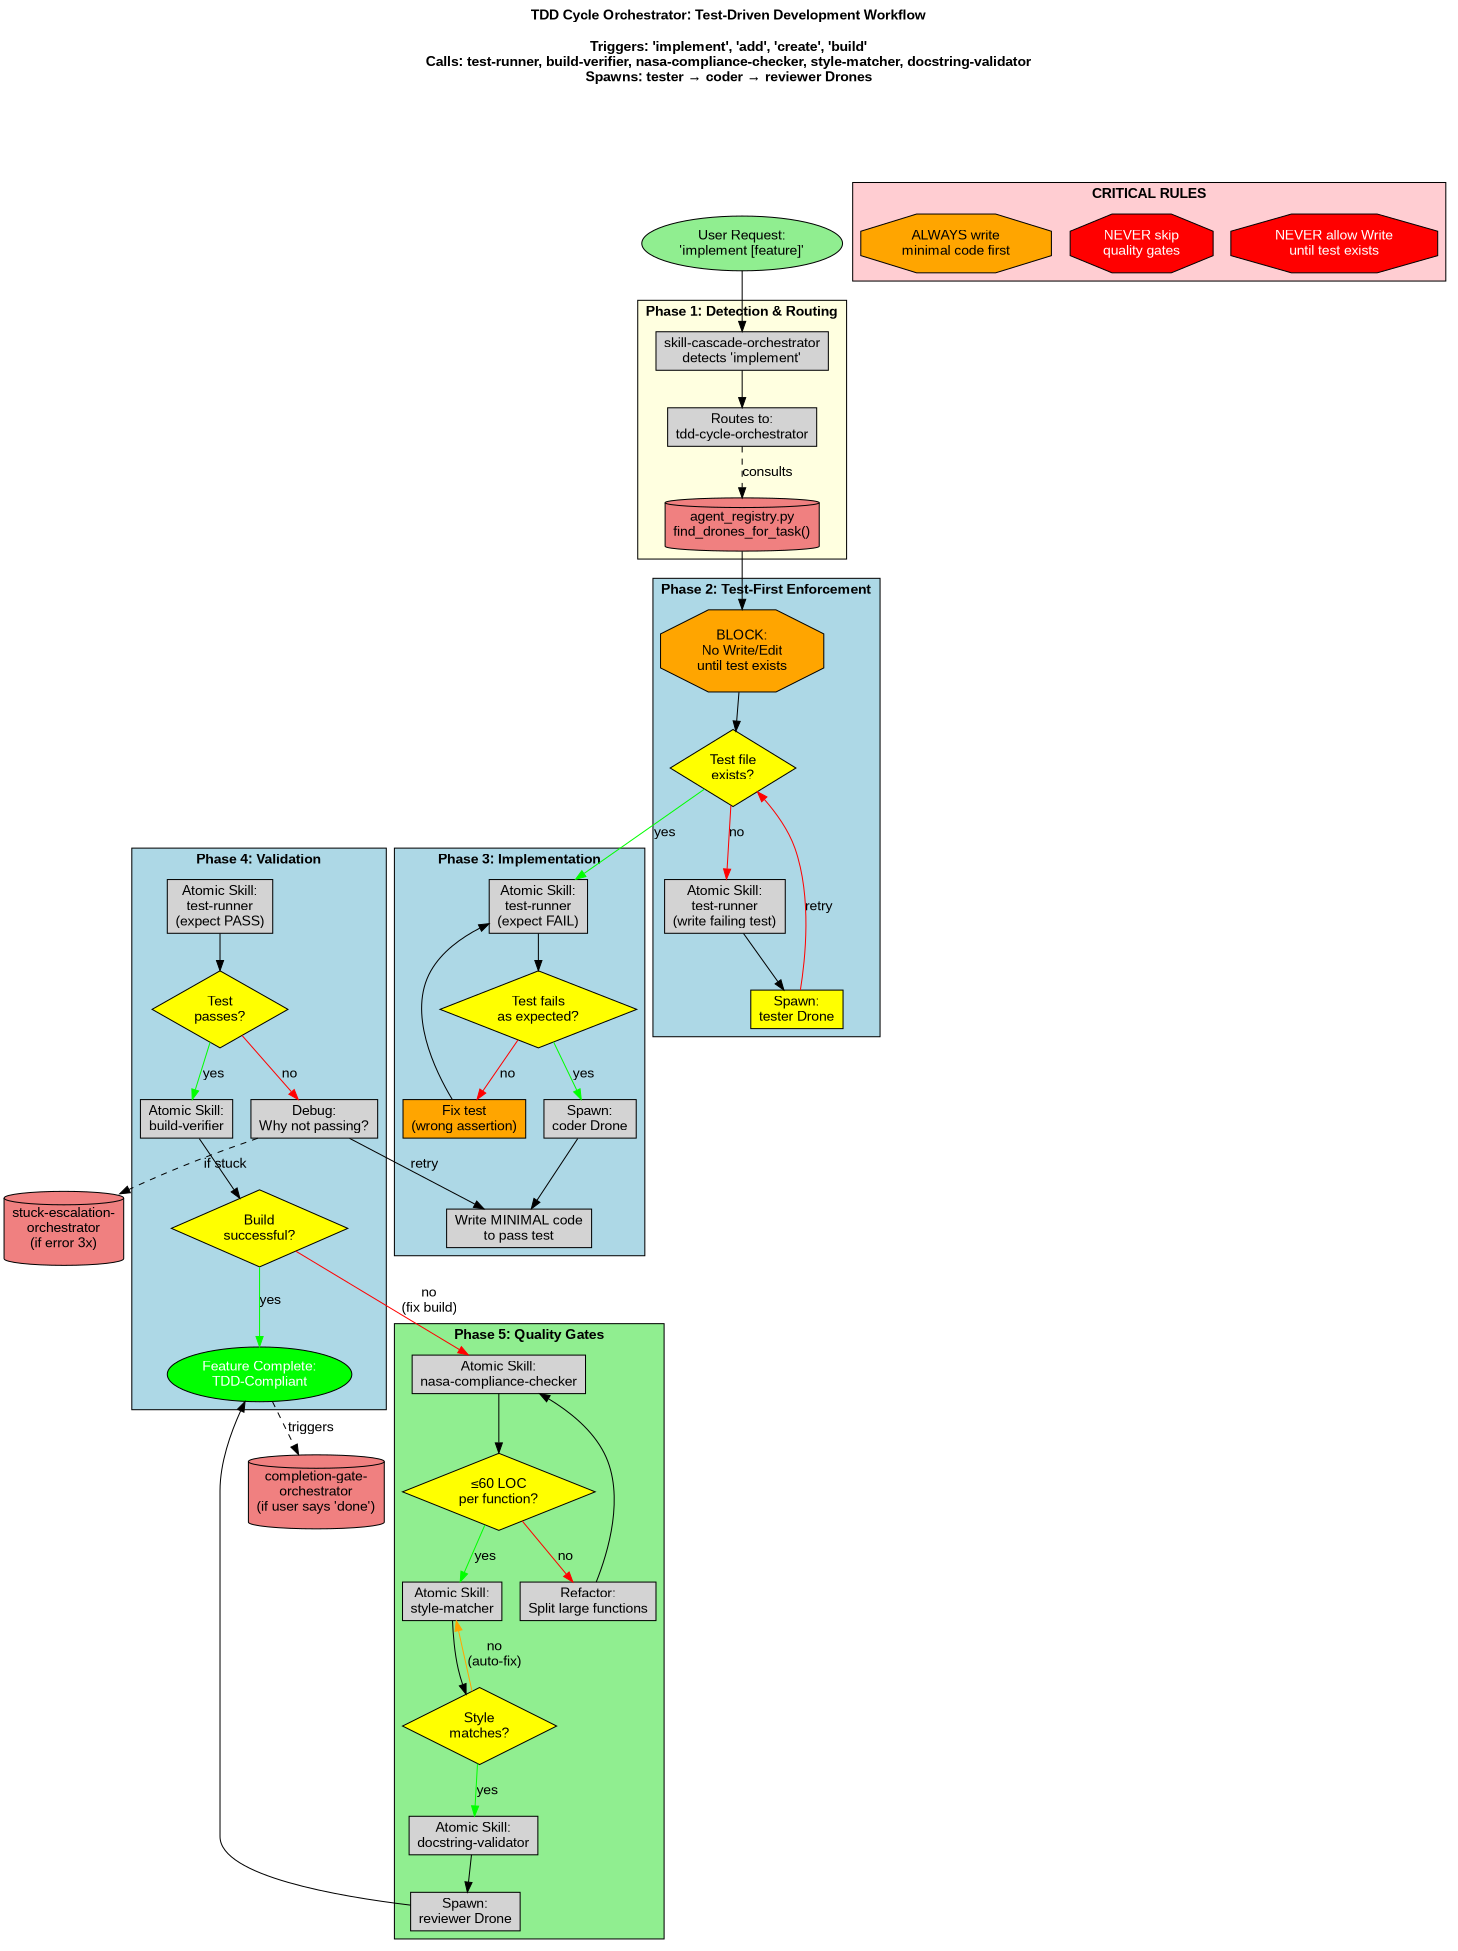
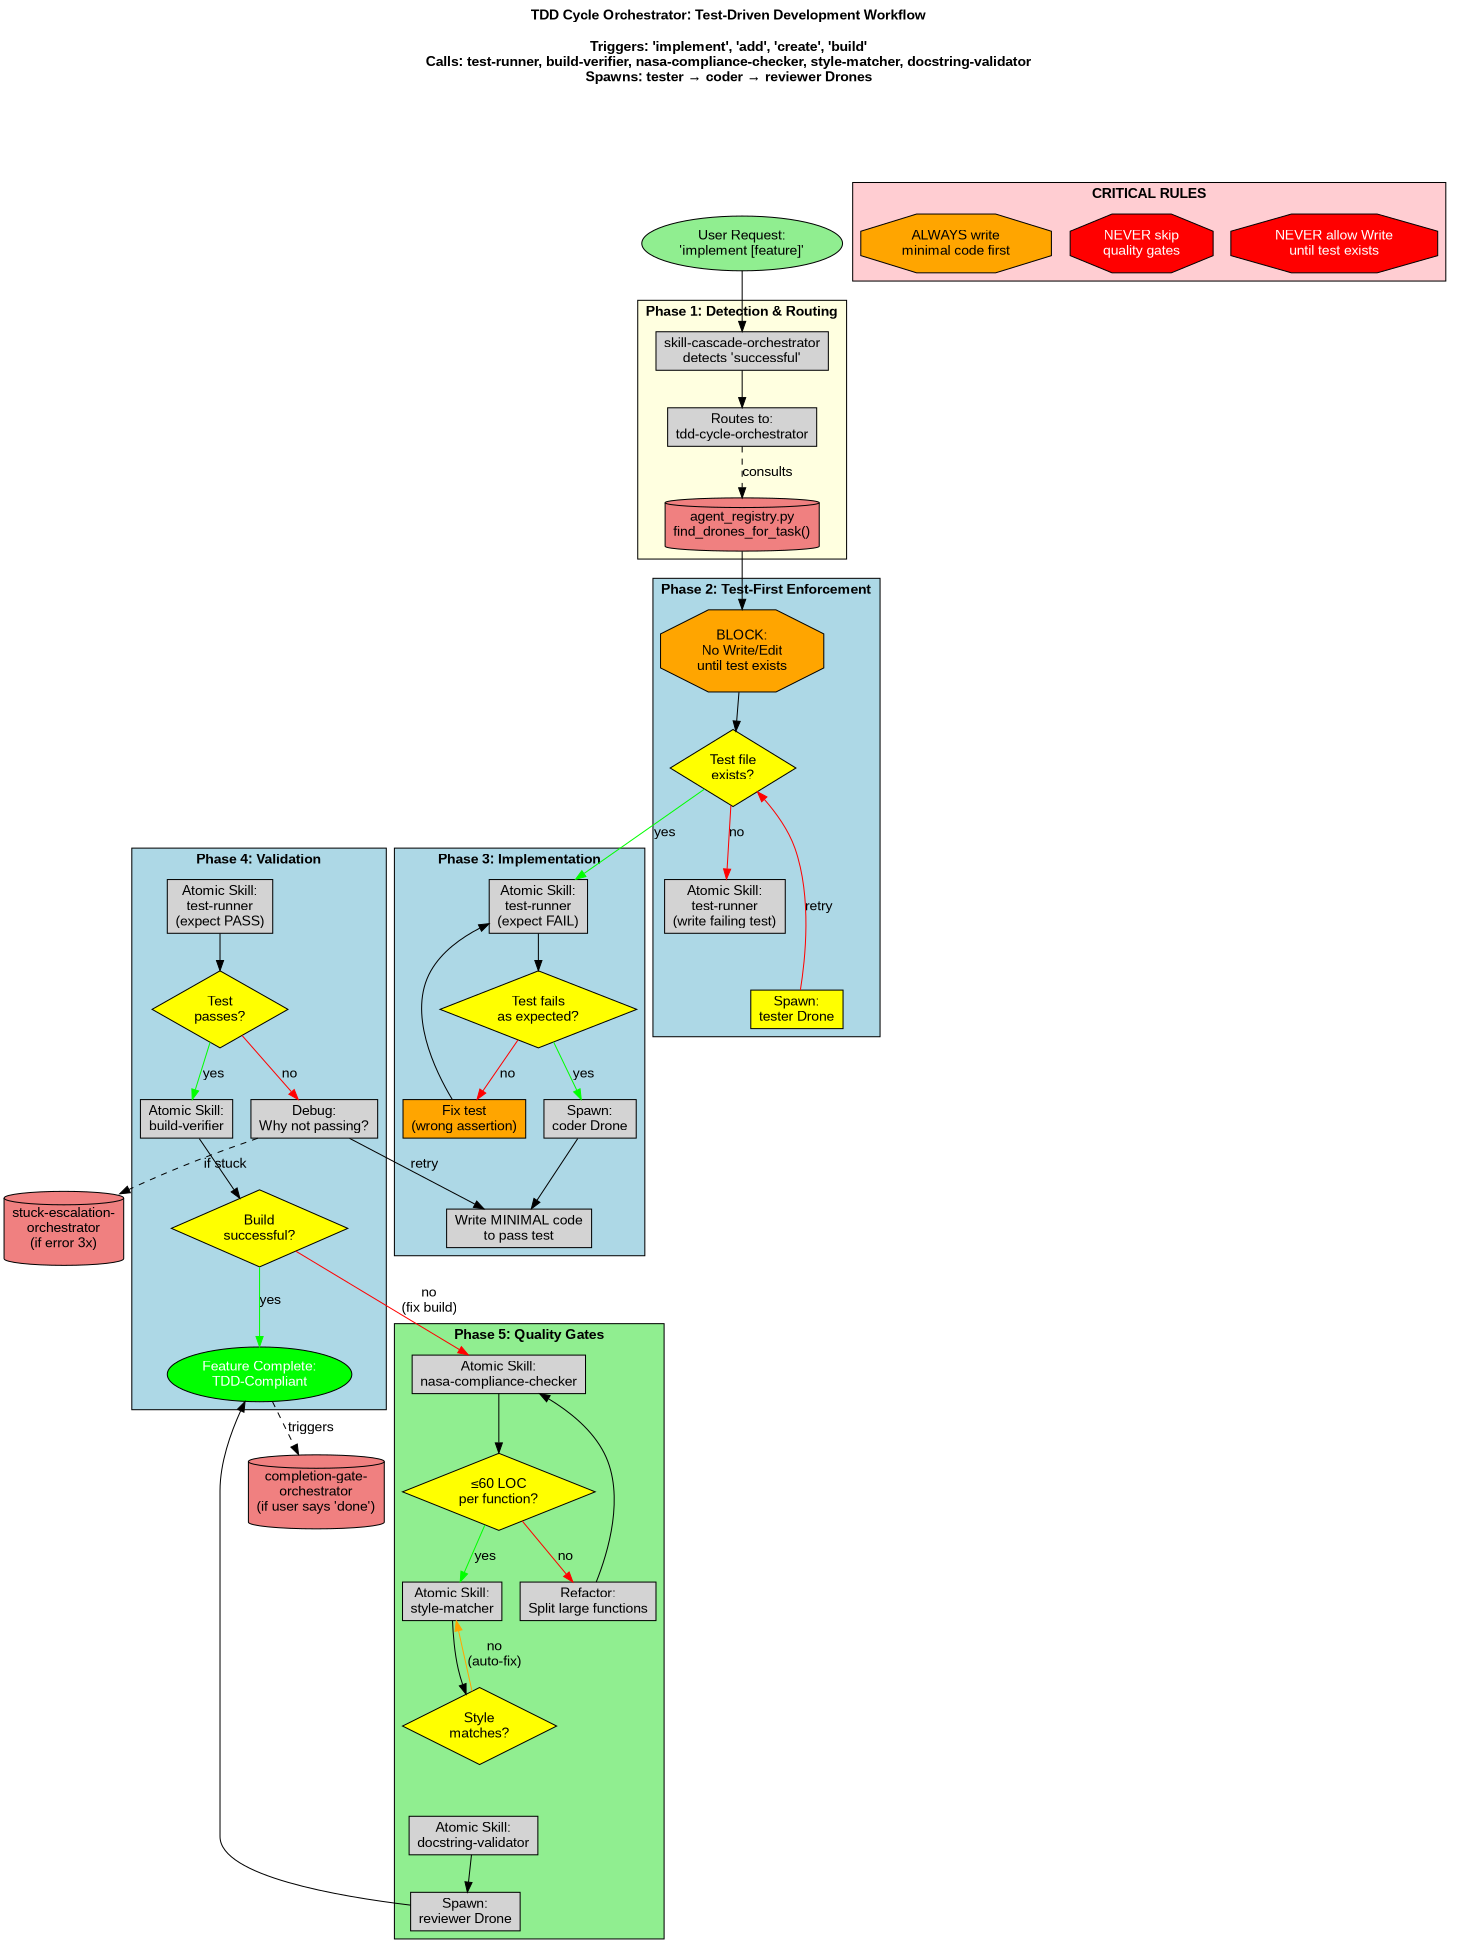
node "skill-cascade-orchestrator detects 'implement'": label "skill-cascade-orchestrator detects 'implement'" -> "skill-cascade-orchestrator detects 'successful'"
edge "Atomic Skill: test-runner (write failing test)" -> "Spawn: tester Drone": removed
edge "Style matches?" -> "Atomic Skill: docstring-validator": removed, label "yes"
